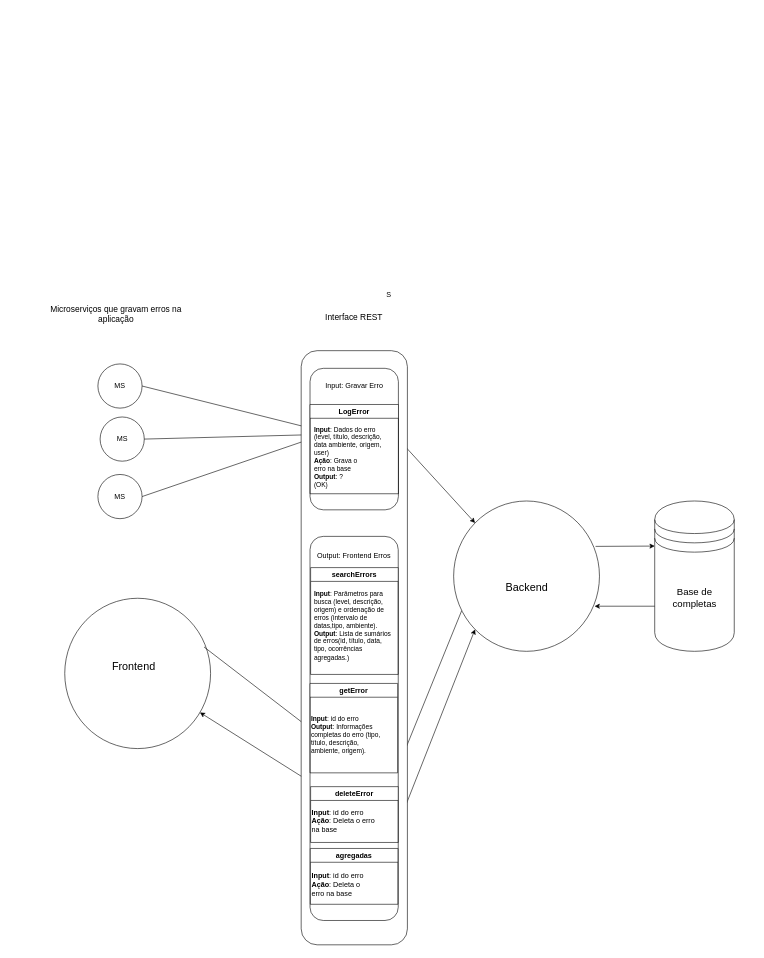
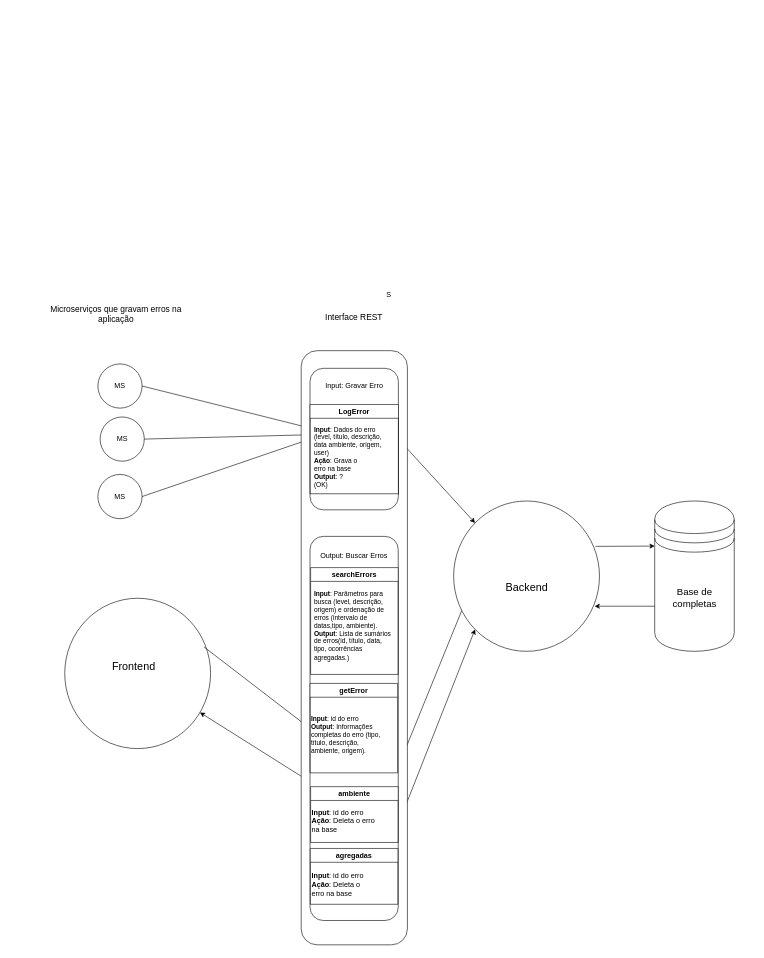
node "Output: Frontend Erros": label "Output: Frontend Erros" -> "Output: Buscar Erros"
node "deleteError": label "deleteError" -> "ambiente"
